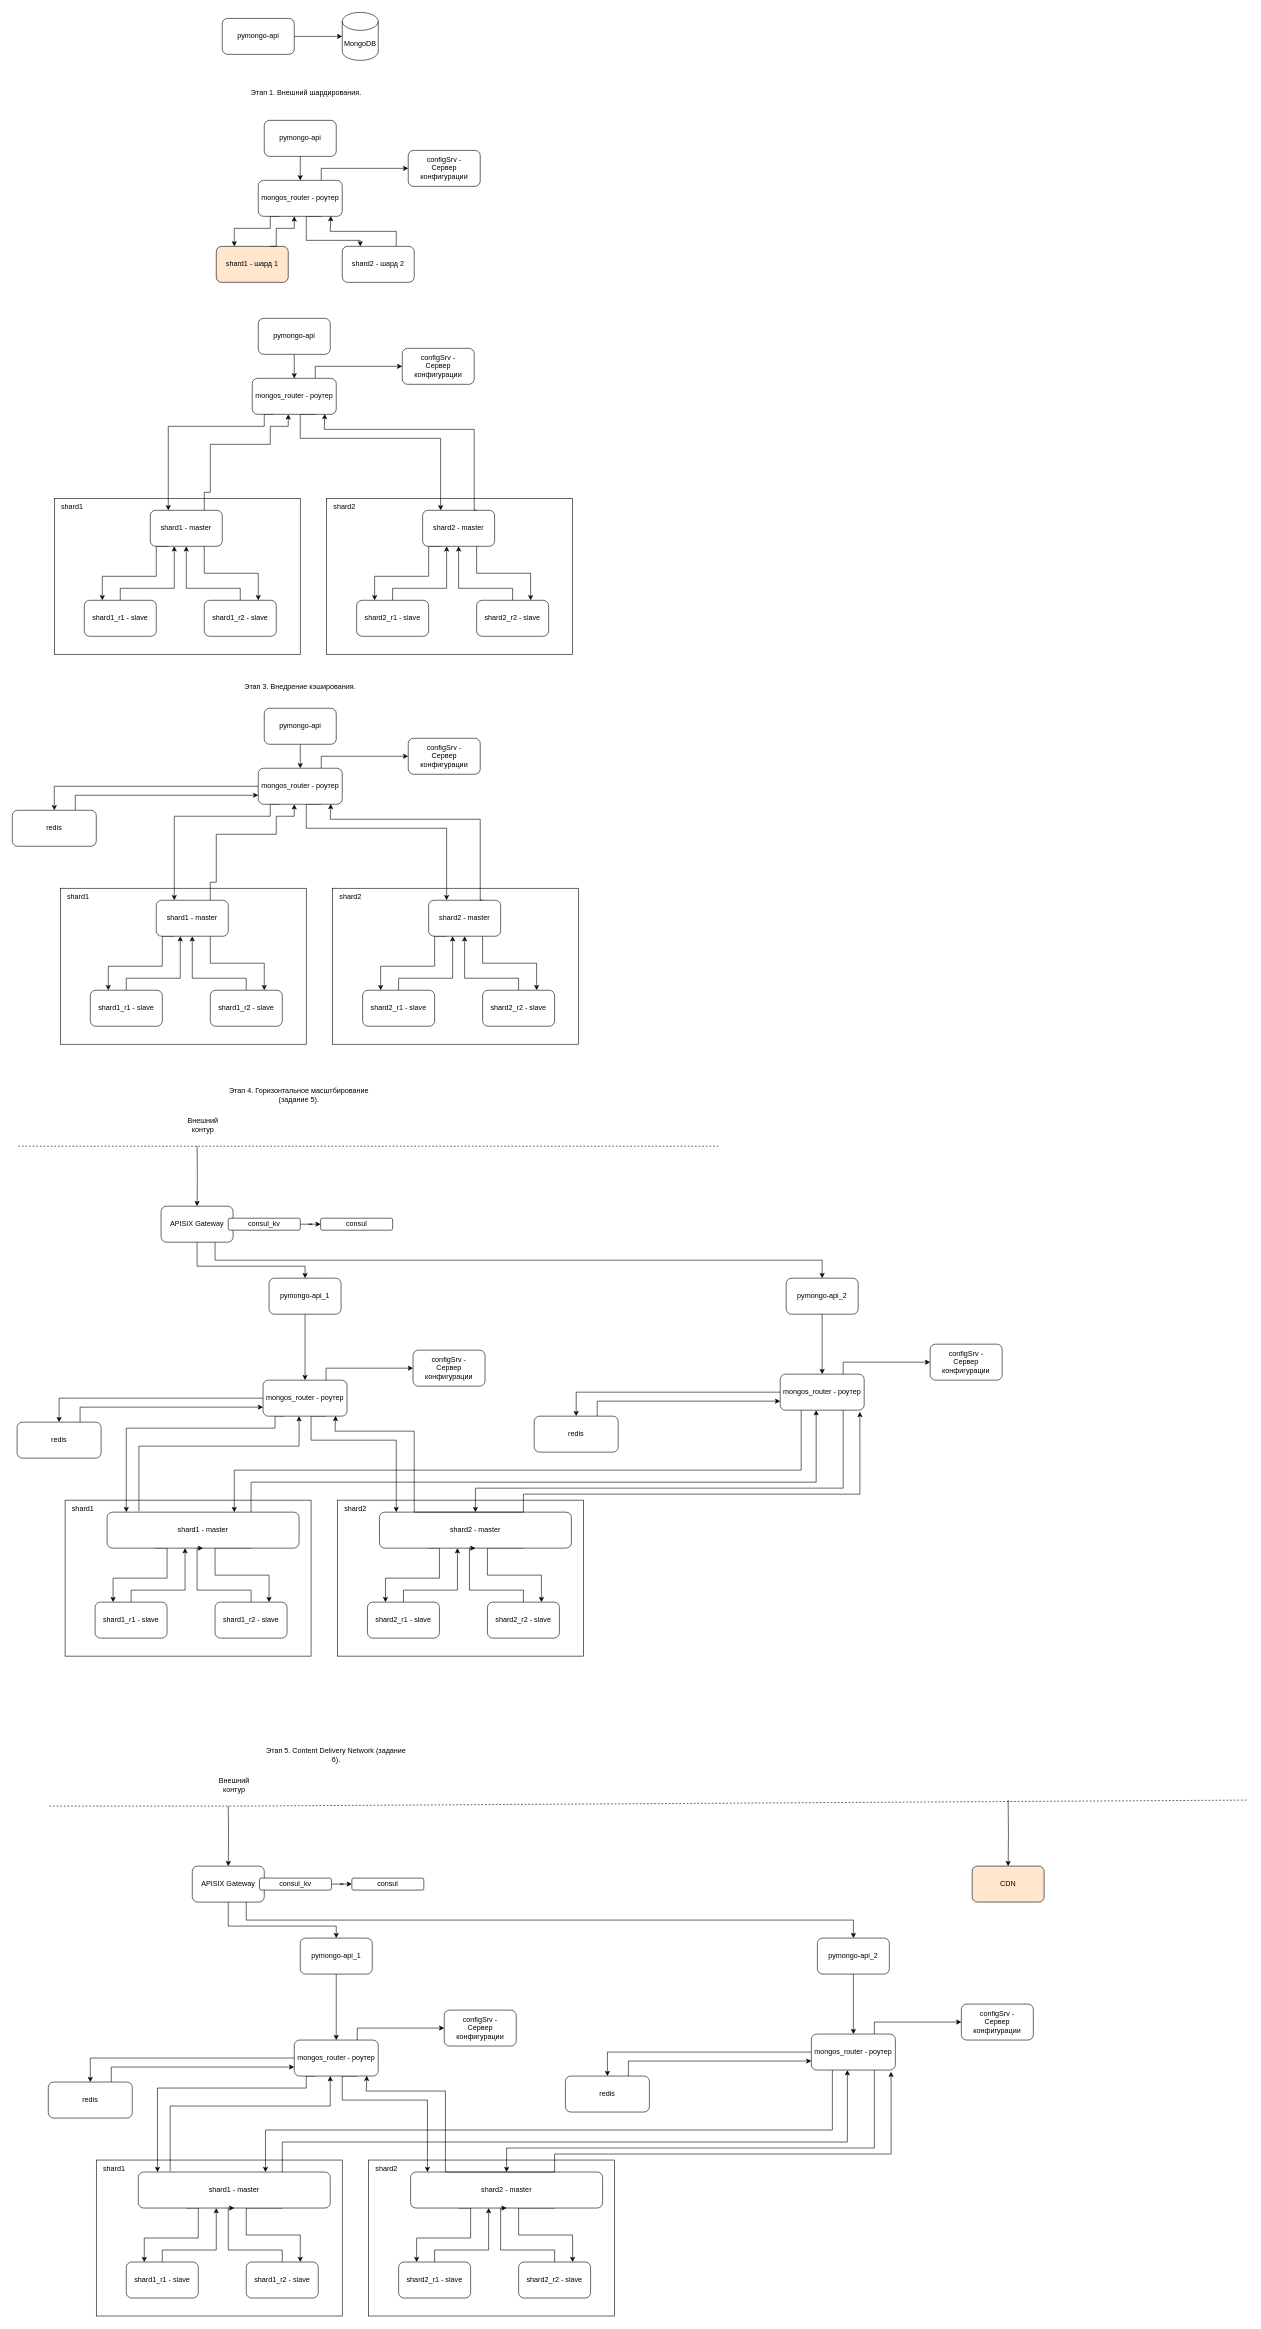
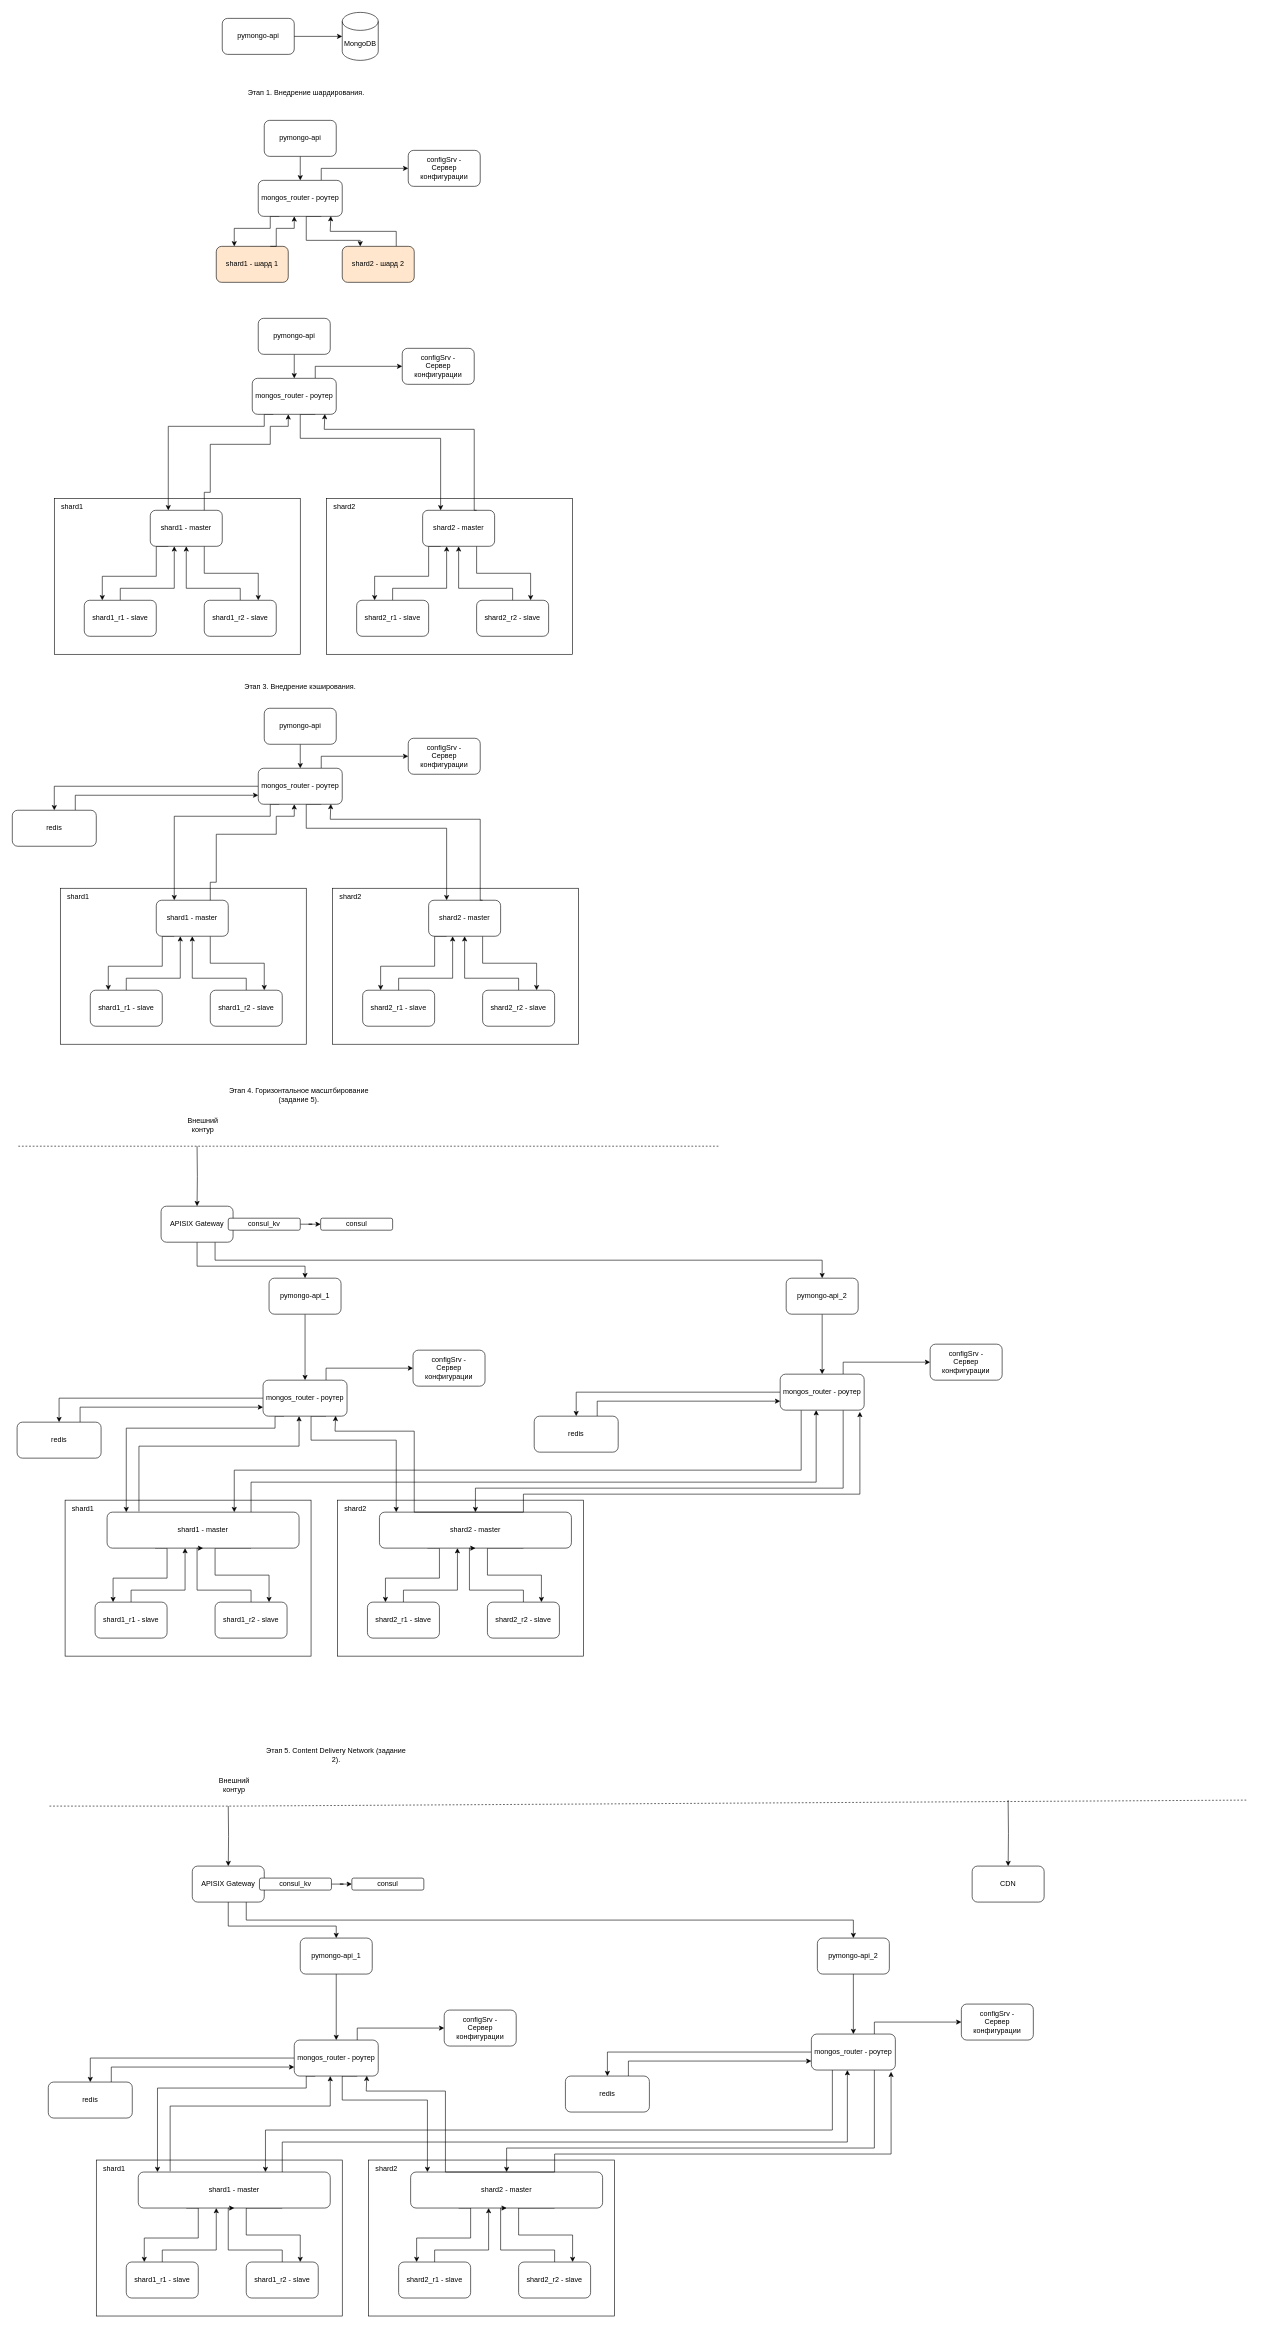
node "Этап 1. Внешний шардирования.": label "Этап 1. Внешний шардирования." -> "Этап 1. Внедрение шардирования."
node "shard2 - шард 2": fillcolor #ffffff -> #ffe6cc
node "Этап 5. Content Delivery Network (задание 6).": label "Этап 5. Content Delivery Network (задание 6)." -> "Этап 5. Content Delivery Network (задание 2)."
node "CDN": fillcolor #ffe6cc -> #ffffff
